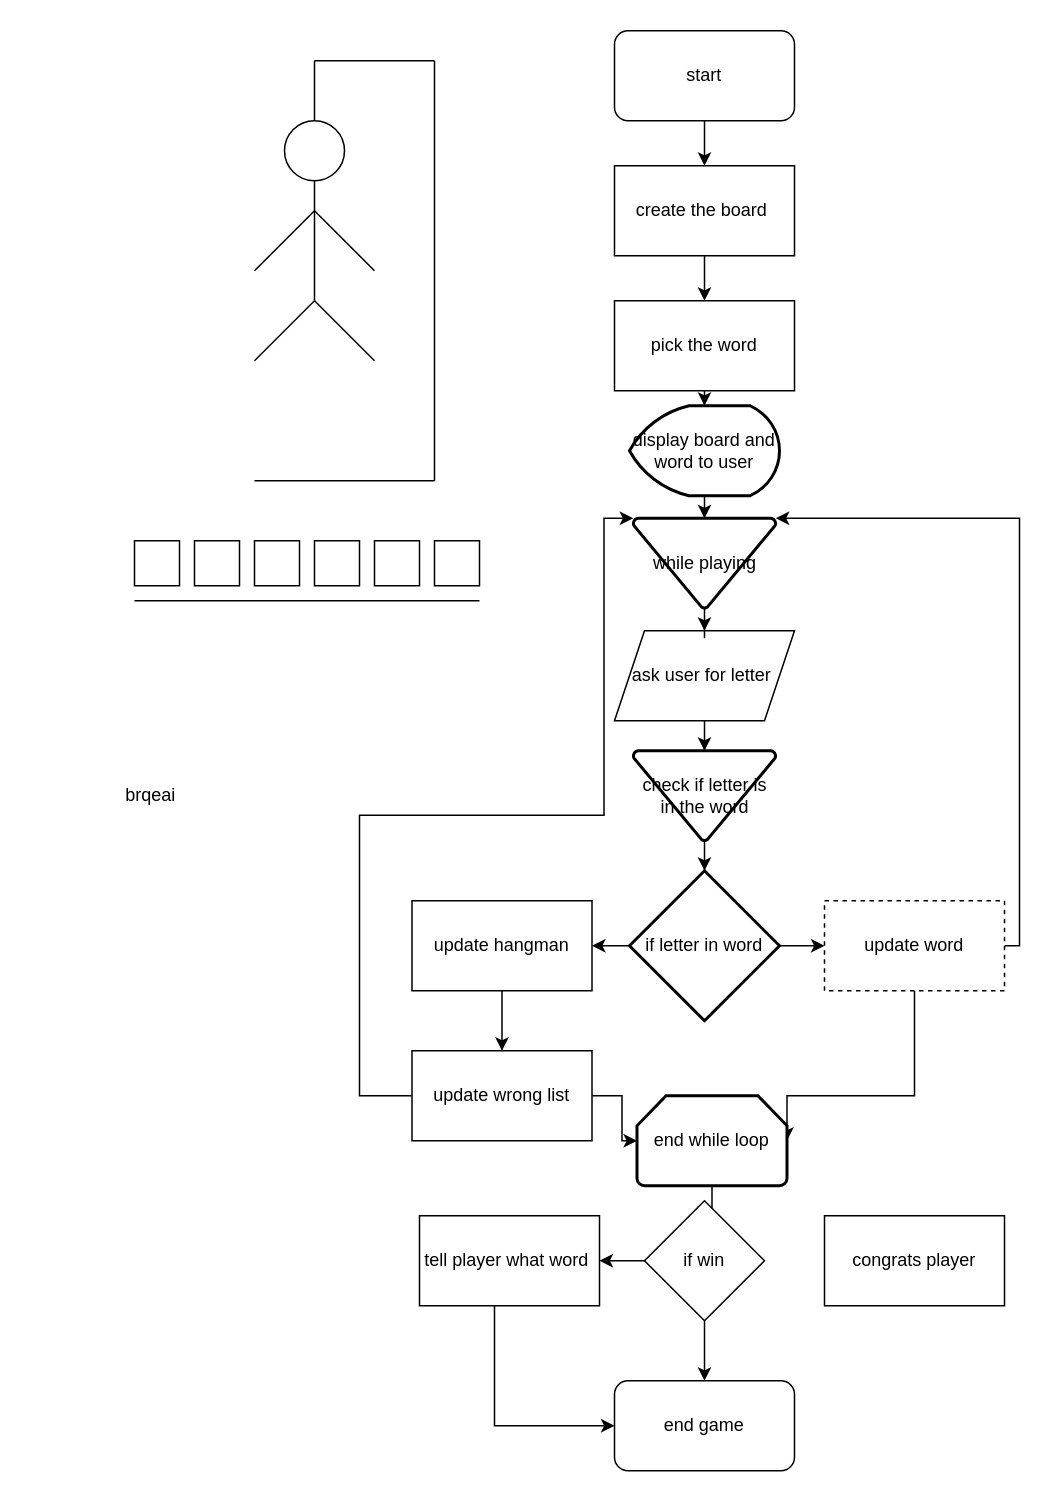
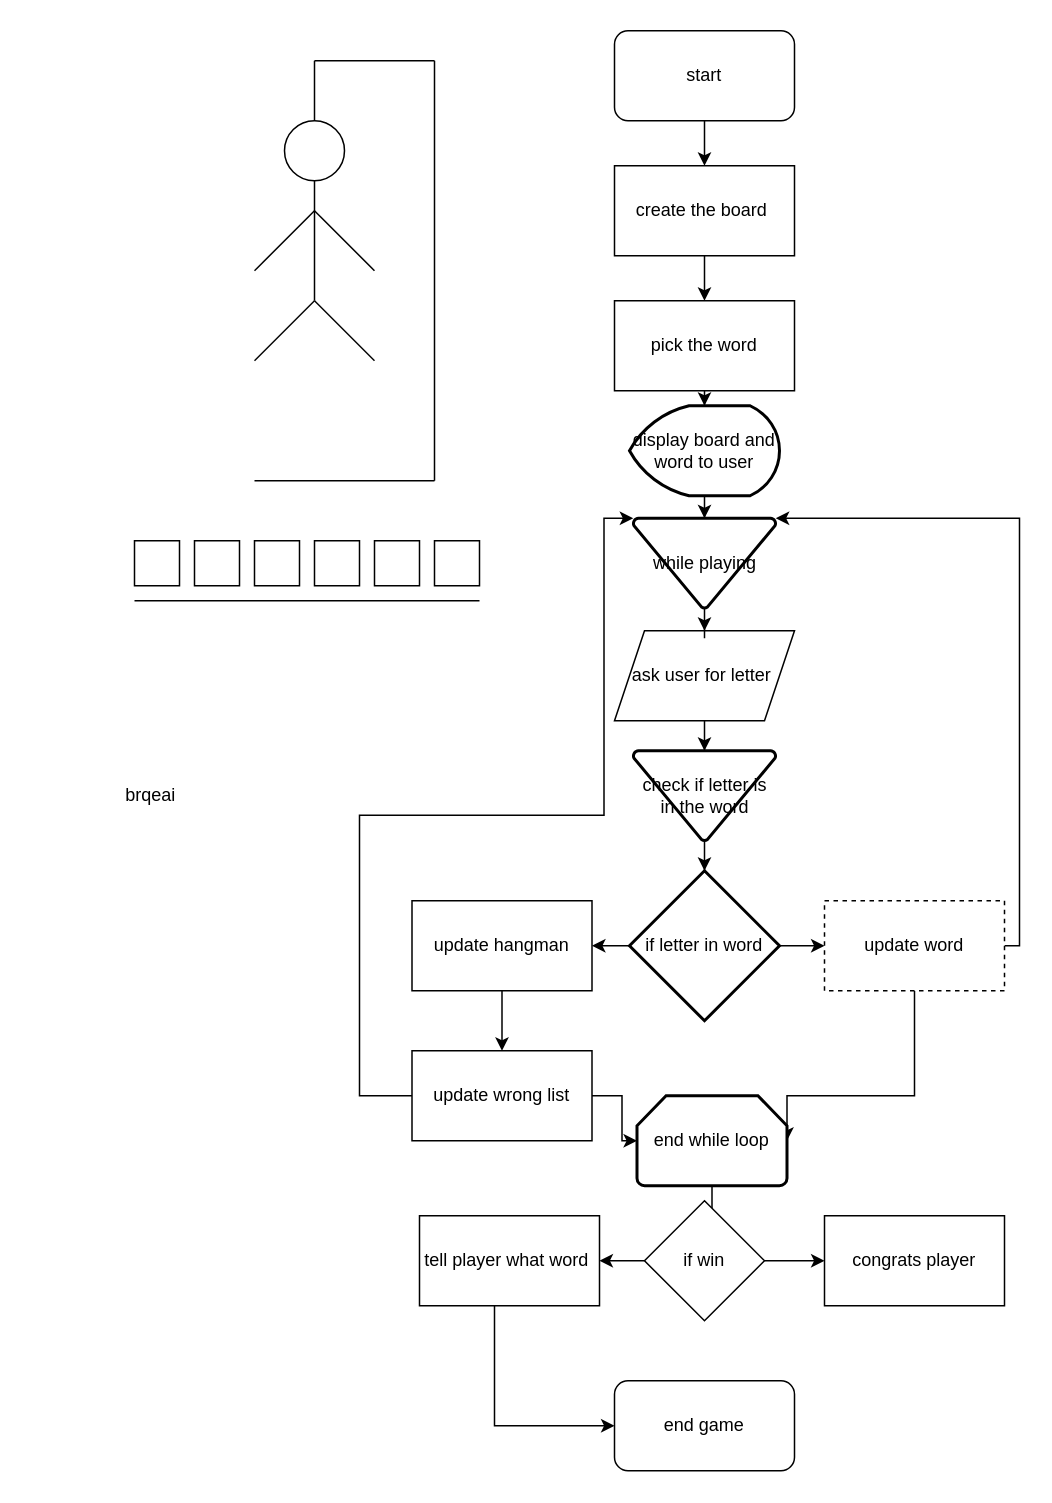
edge "if win" -> "end game": now "if win" -> "congrats player"
